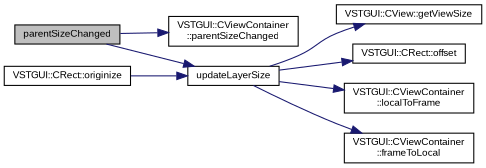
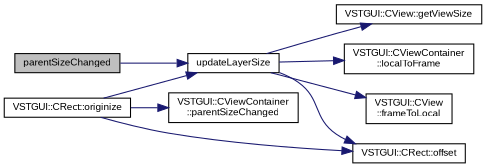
edge "parentSizeChanged" -> "VSTGUI::CViewContainer ::parentSizeChanged": now "VSTGUI::CRect::originize" -> "VSTGUI::CViewContainer ::parentSizeChanged"
edge "VSTGUI::CRect::originize" -> "VSTGUI::CRect::offset": added
node "VSTGUI::CViewContainer ::frameToLocal": label "VSTGUI::CViewContainer ::frameToLocal" -> "VSTGUI::CView ::frameToLocal"
